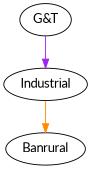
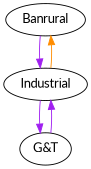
edge "Banrural" -> "Industrial": added
edge "Industrial" -> "G&T": added
